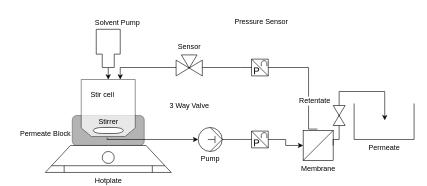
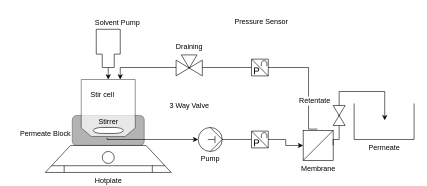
node "Sensor": label "Sensor" -> "Draining"
